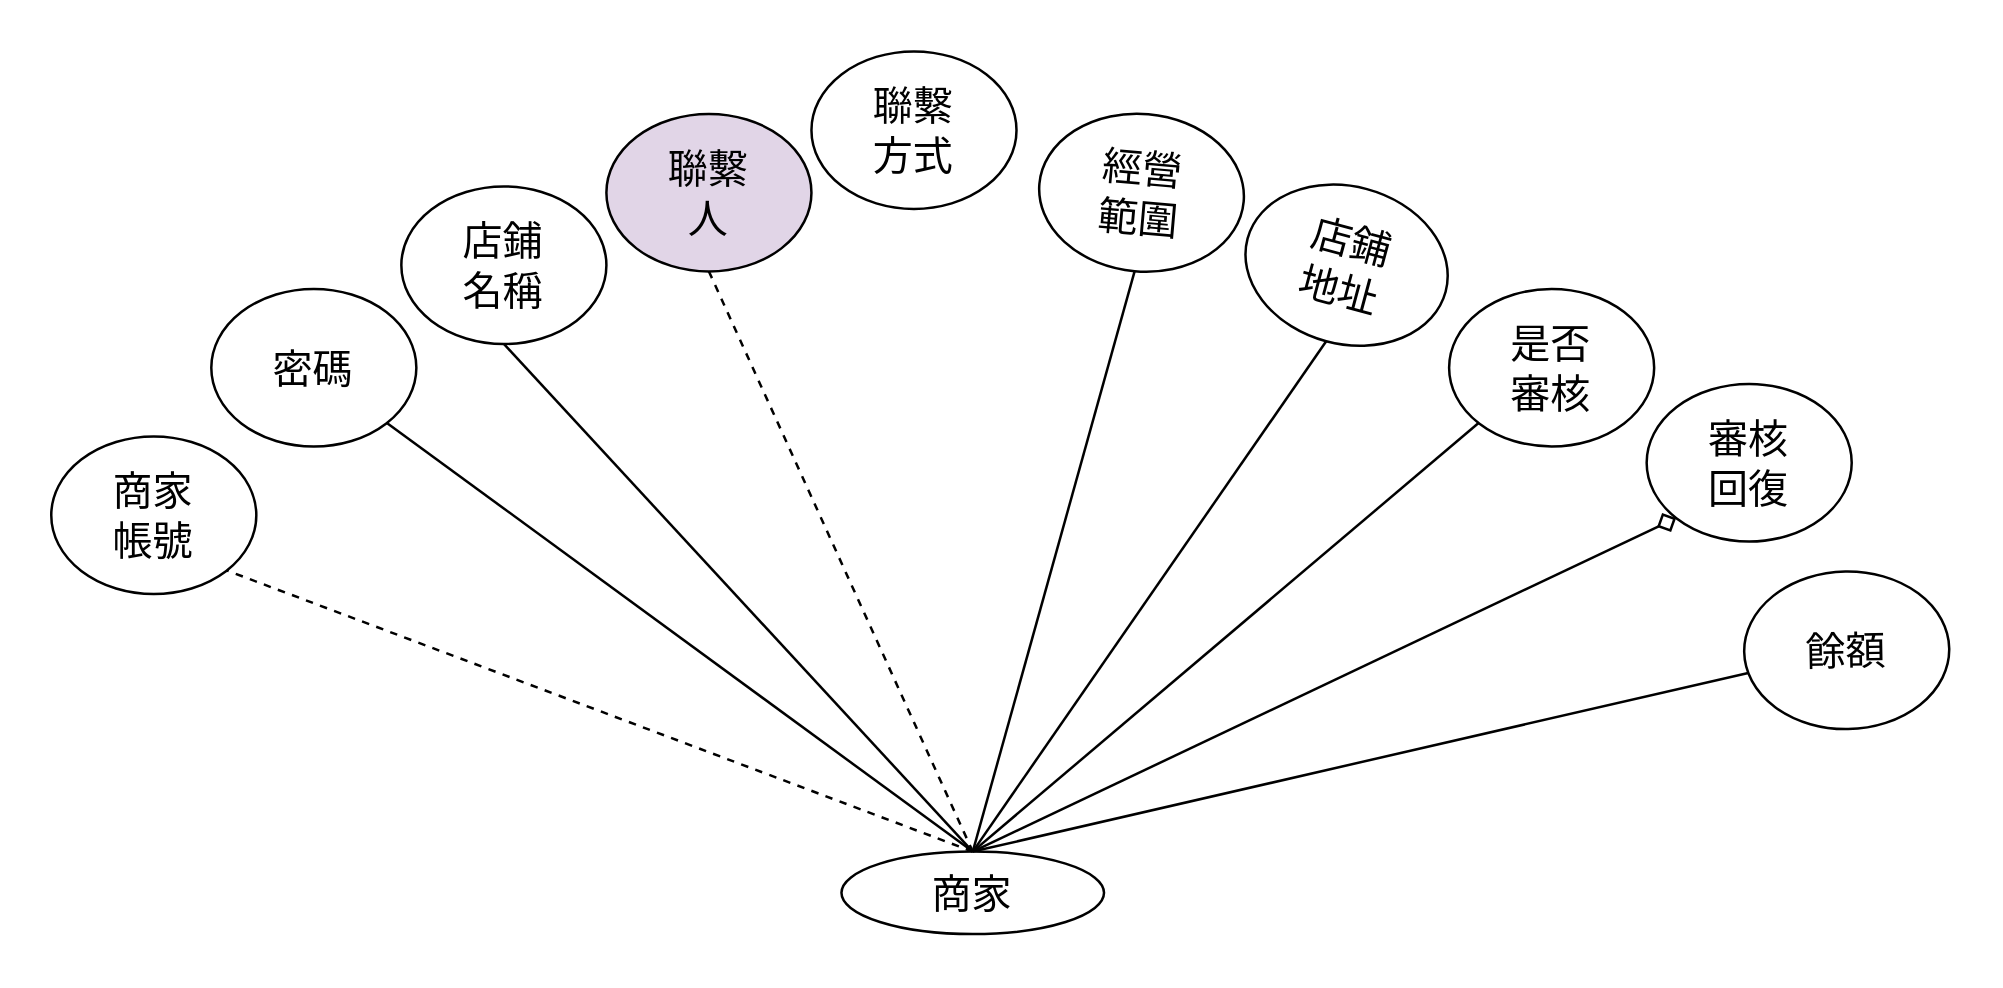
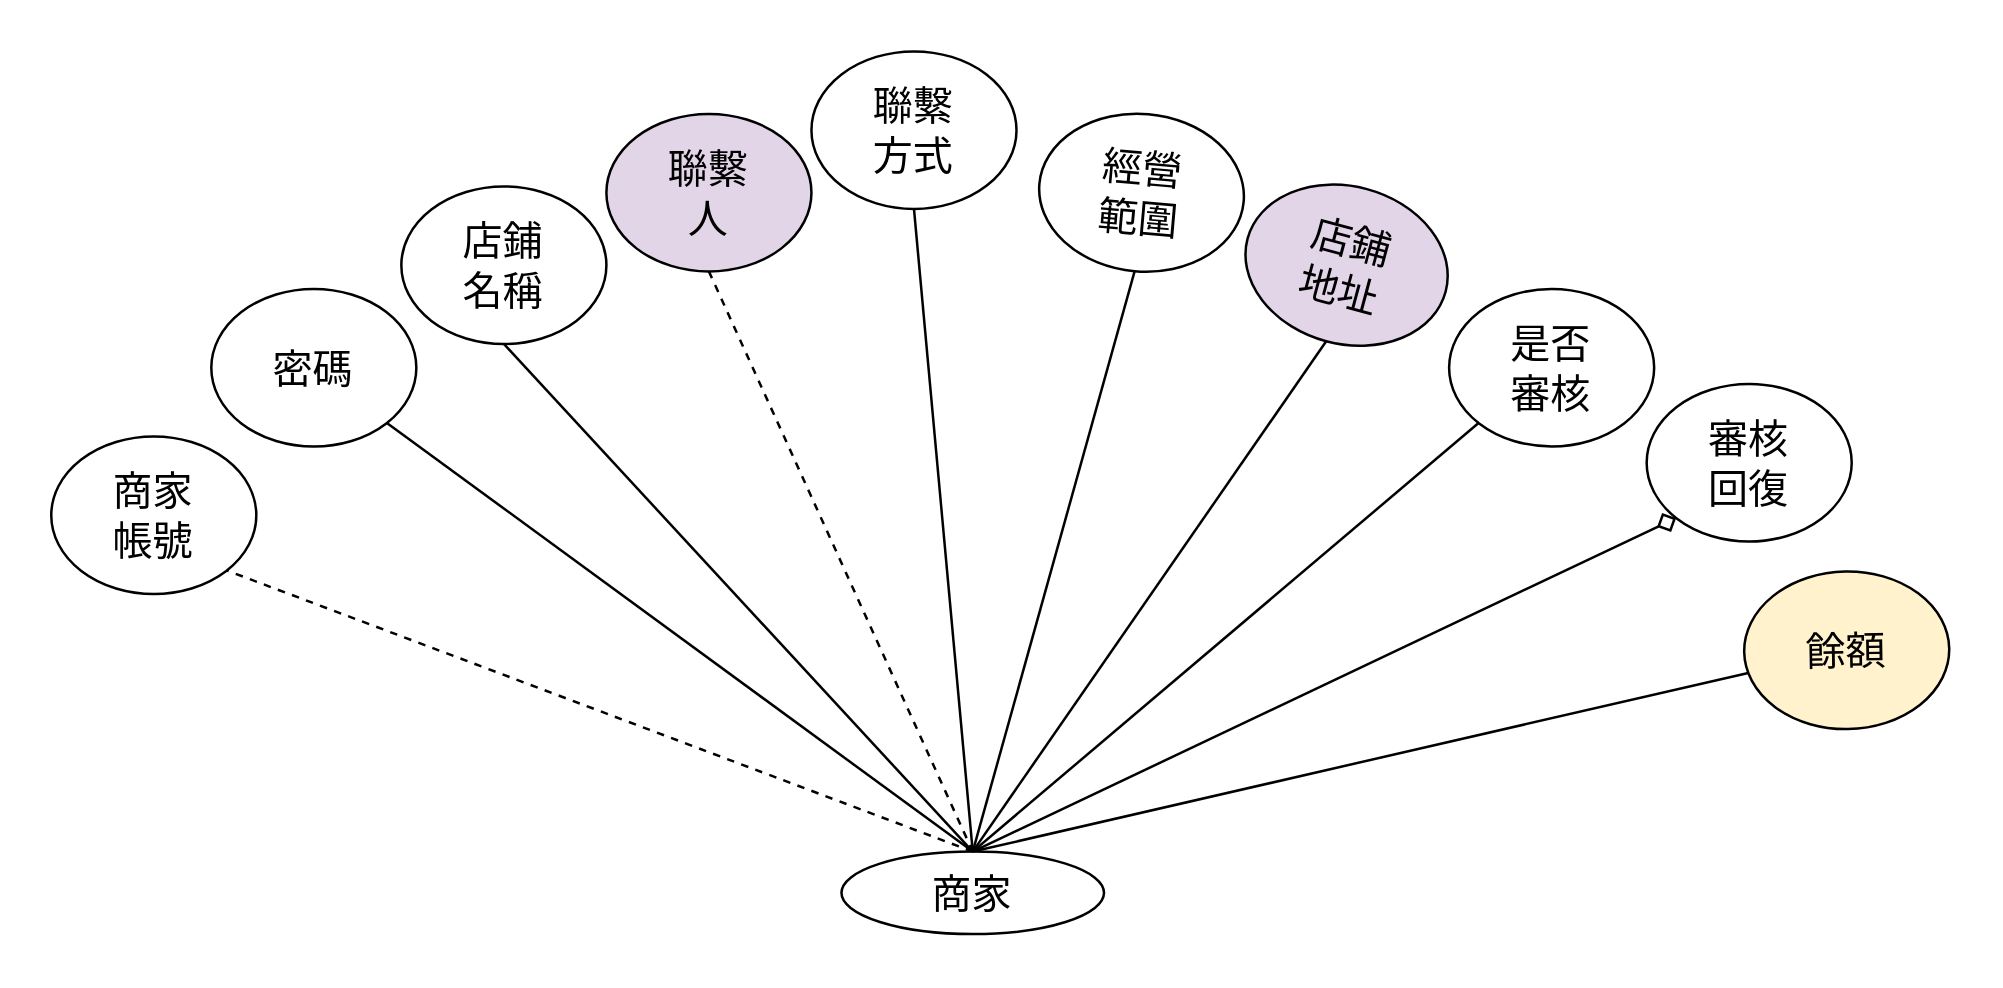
node "店鋪地址": fillcolor #ffffff -> #e1d5e7
edge "聯繫方式" -- "商家": added
node "餘額": fillcolor #ffffff -> #fff2cc
